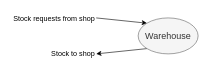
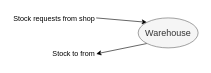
node "Warehouse": size 60x36 -> 60x30
node "Stock to shop": label "Stock to shop" -> "Stock to from"
